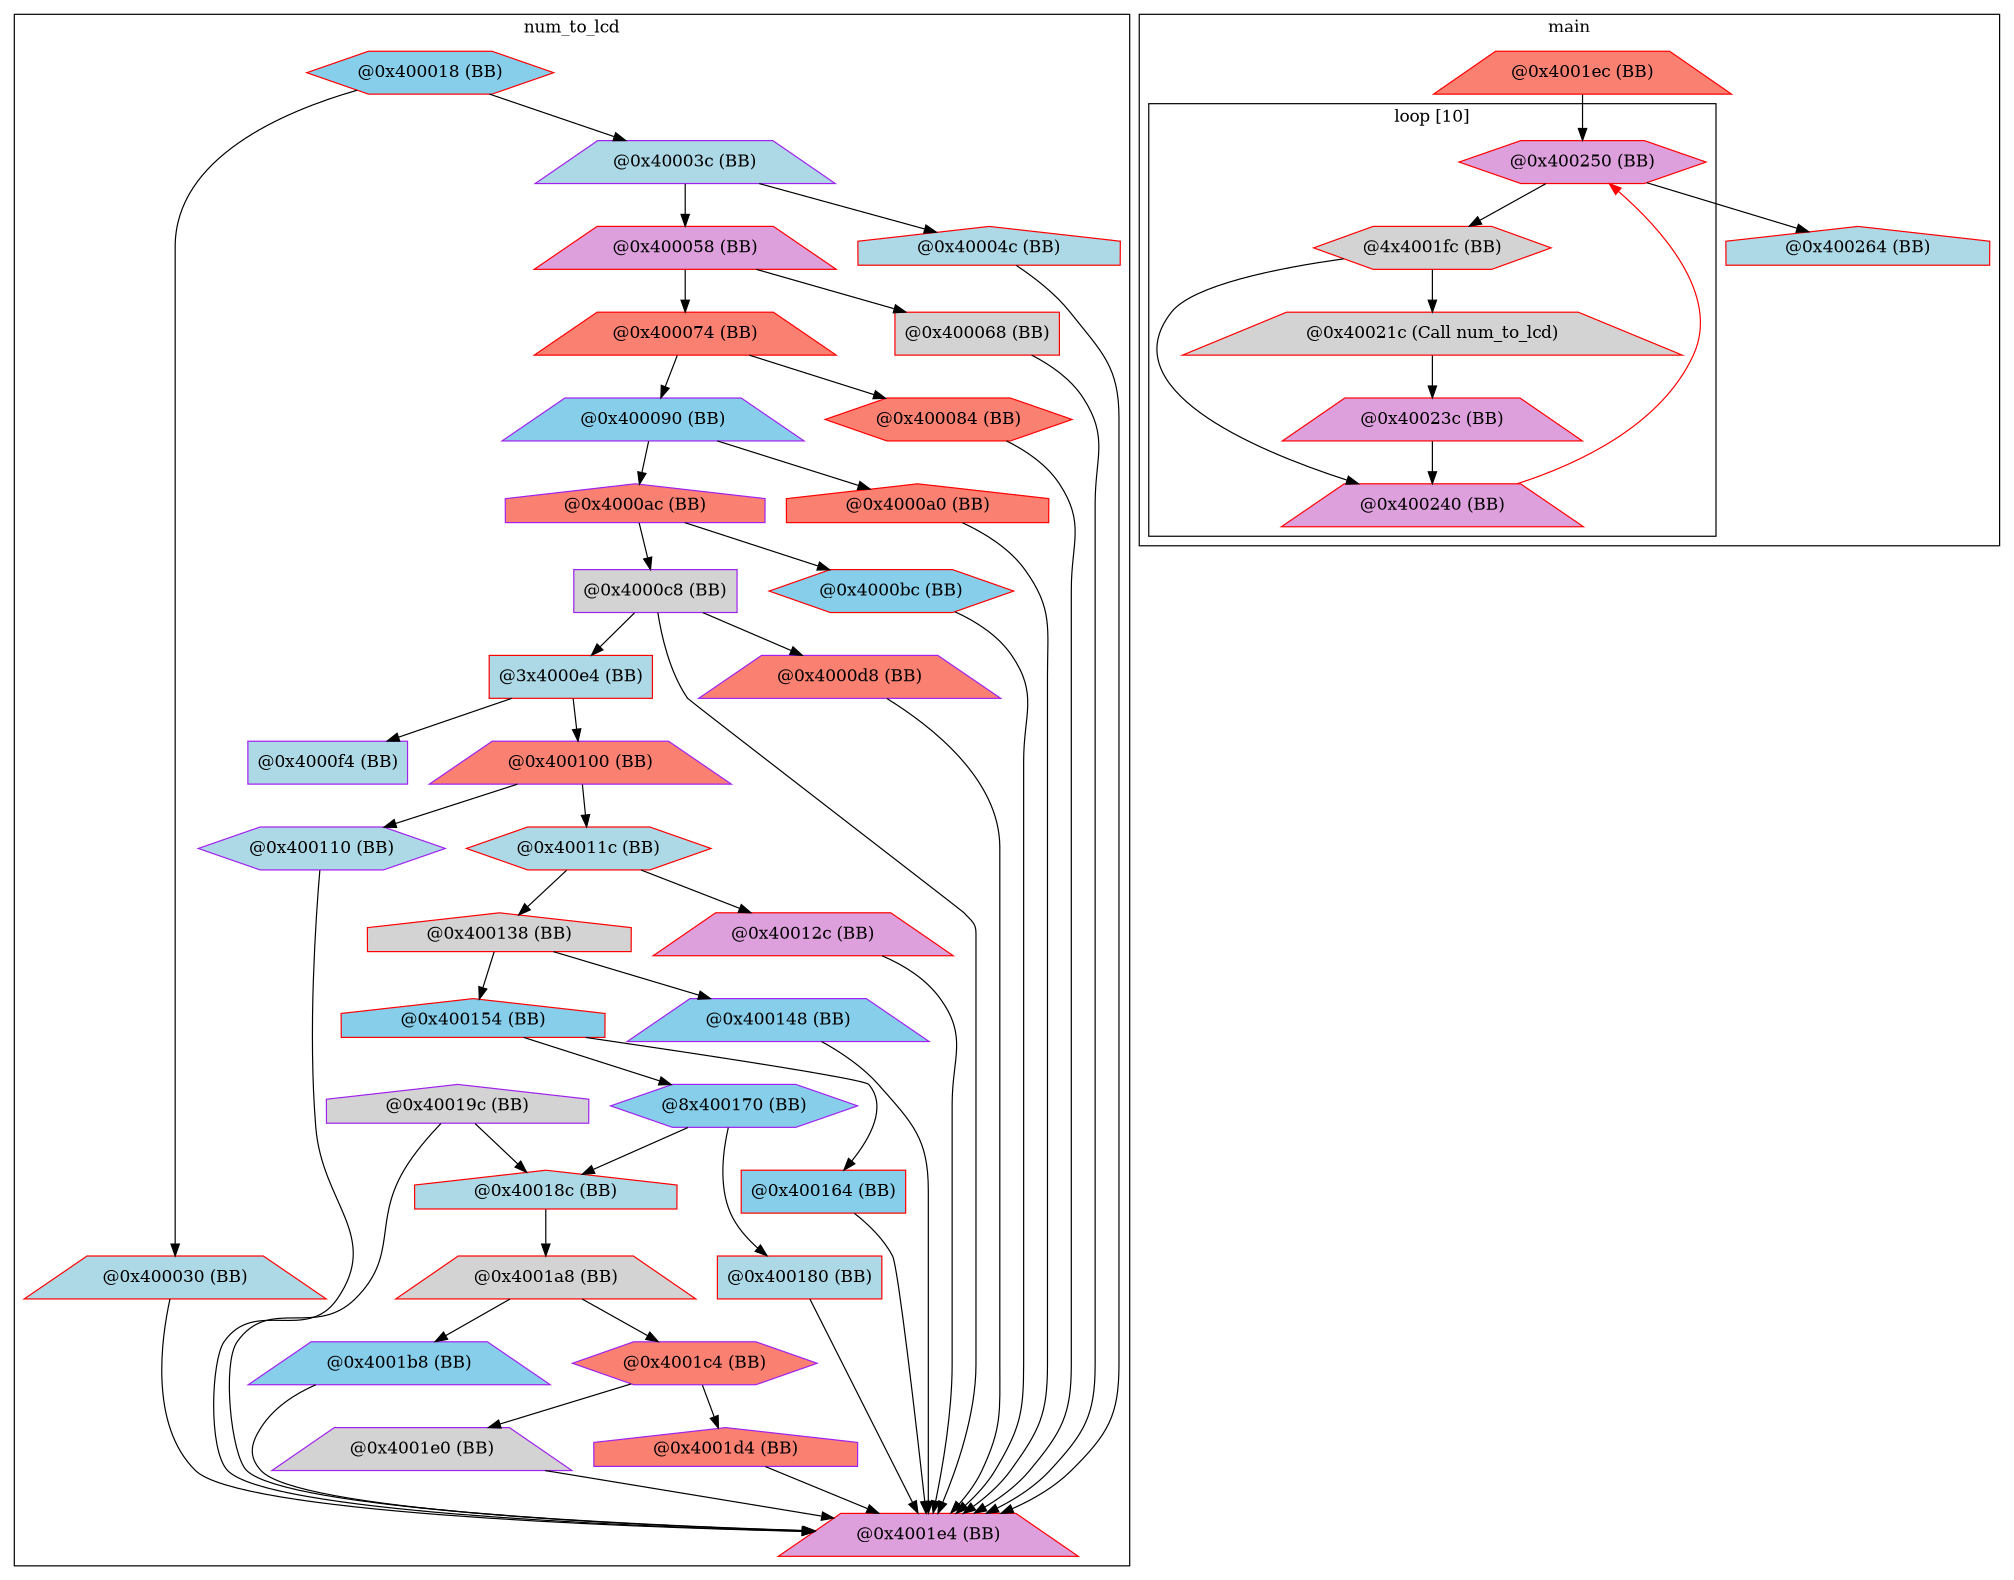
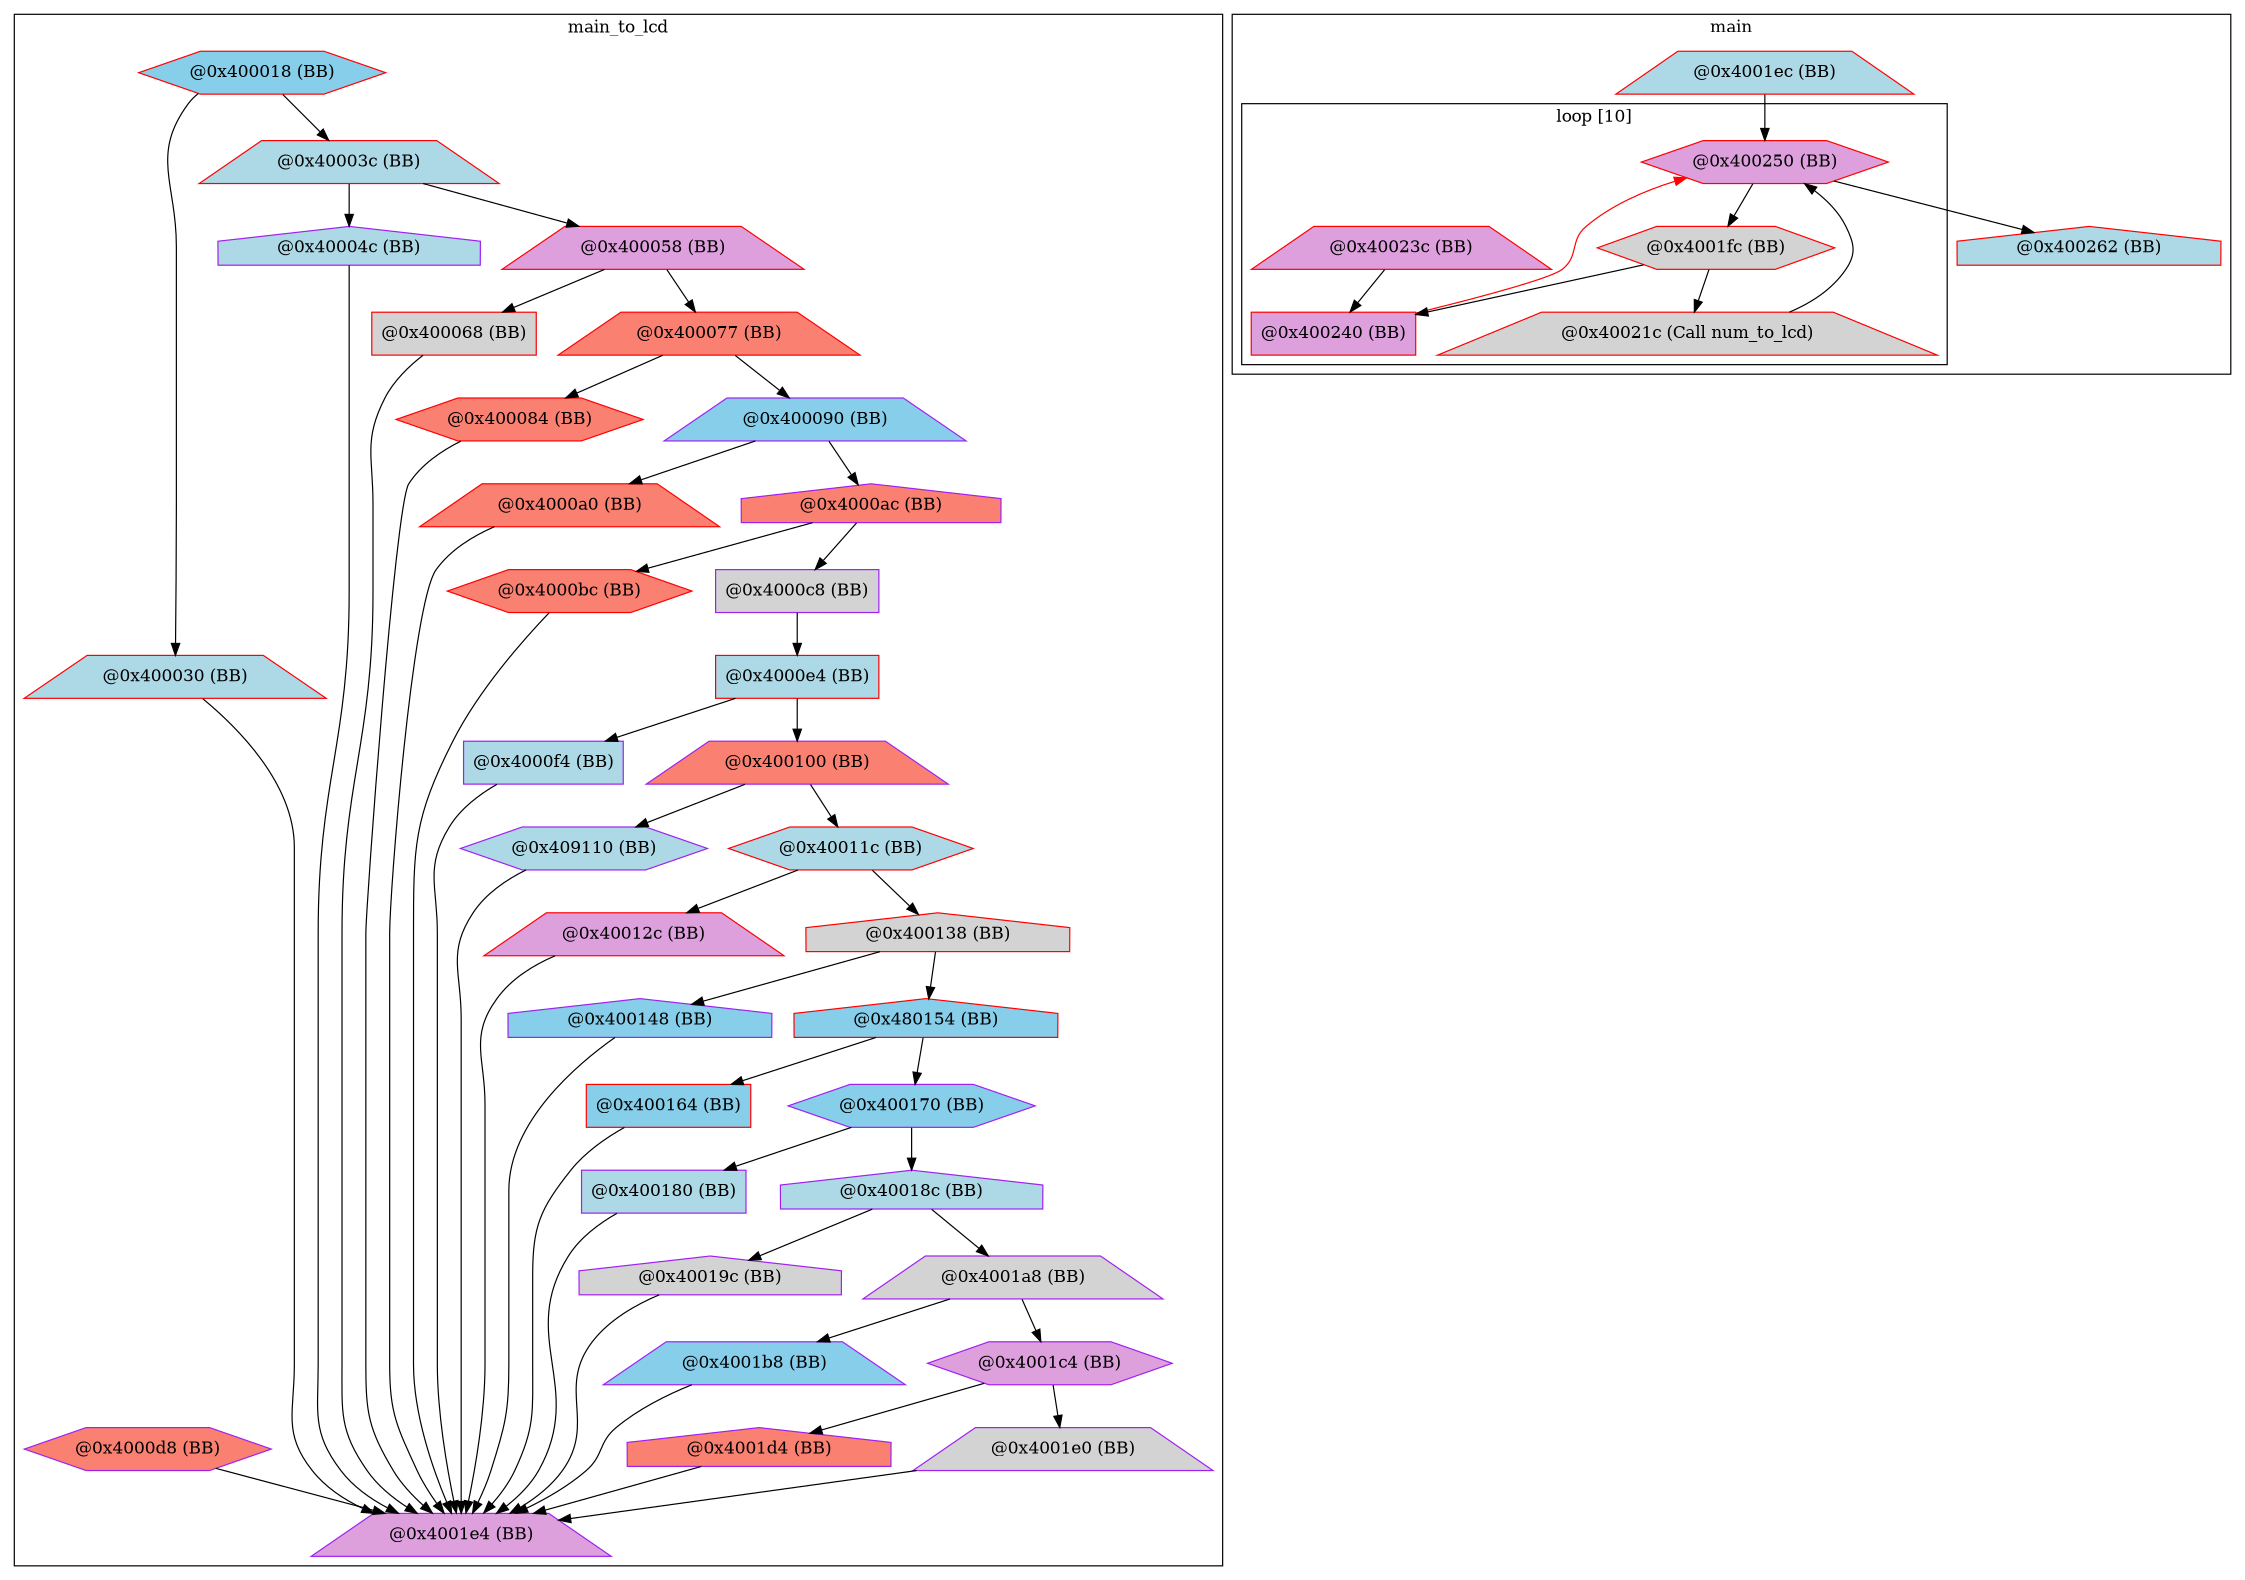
cluster "num_to_lcd": label "num_to_lcd" -> "main_to_lcd"
node "@0x4001ec (BB)": fillcolor salmon -> lightblue
node "@0x40003c (BB)": color purple -> red
node "@0x40004c (BB)": color red -> purple
node "@4x4001fc (BB)": label "@4x4001fc (BB)" -> "@0x4001fc (BB)"
node "@0x400264 (BB)": label "@0x400264 (BB)" -> "@0x400262 (BB)"
node "@0x400074 (BB)": label "@0x400074 (BB)" -> "@0x400077 (BB)"
edge "@0x40021c (Call num_to_lcd)" -> "@0x40023c (BB)": now "@0x40021c (Call num_to_lcd)" -> "@0x400250 (BB)"
node "@0x4000a0 (BB)": shape house -> trapezium
node "@0x400240 (BB)": shape trapezium -> box
node "@0x4000bc (BB)": fillcolor skyblue -> salmon
edge "@0x4000c8 (BB)" -> "@0x4000d8 (BB)": removed
node "@3x4000e4 (BB)": label "@3x4000e4 (BB)" -> "@0x4000e4 (BB)"
node "@0x4000d8 (BB)": shape trapezium -> hexagon
node "@0x400110 (BB)": label "@0x400110 (BB)" -> "@0x409110 (BB)"
edge "@0x4000c8 (BB)" -> "@0x4001e4 (BB)": now "@0x4000f4 (BB)" -> "@0x4001e4 (BB)"
node "@0x400154 (BB)": label "@0x400154 (BB)" -> "@0x480154 (BB)"
node "@0x400148 (BB)": shape trapezium -> house
node "@8x400170 (BB)": label "@8x400170 (BB)" -> "@0x400170 (BB)"
edge "@0x40019c (BB)" -> "@0x40018c (BB)": reversed
node "@0x40018c (BB)": color red -> purple
node "@0x4001a8 (BB)": color red -> purple
node "@0x400180 (BB)": color red -> purple
node "@0x4001c4 (BB)": fillcolor salmon -> plum
node "@0x4001e4 (BB)": color red -> purple
